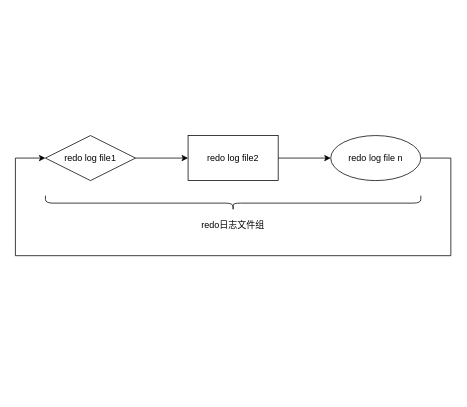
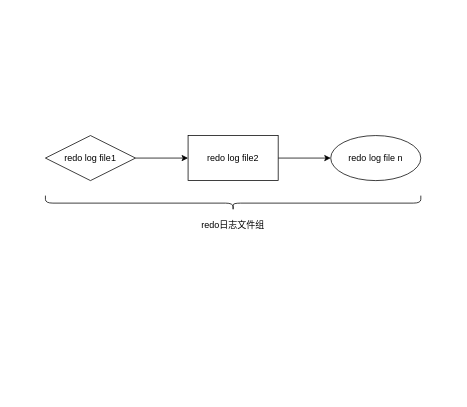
edge "redo log file n" -> "redo log file1": removed
